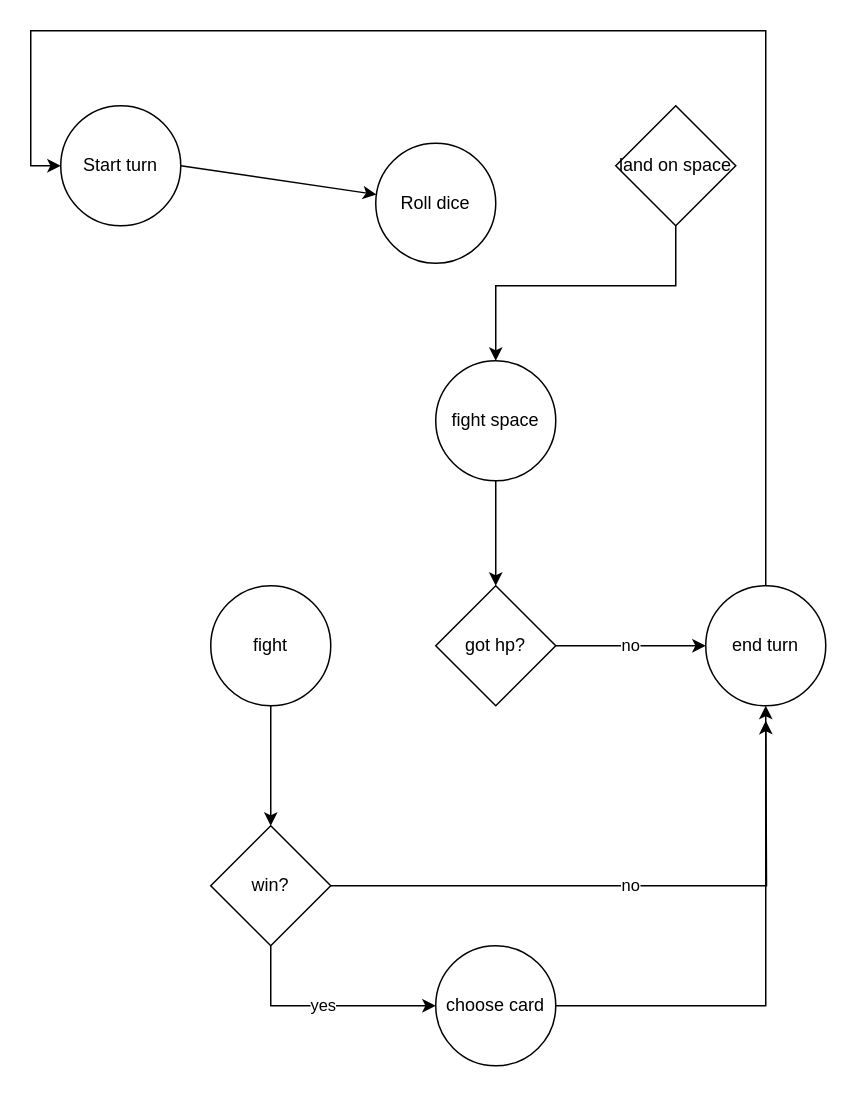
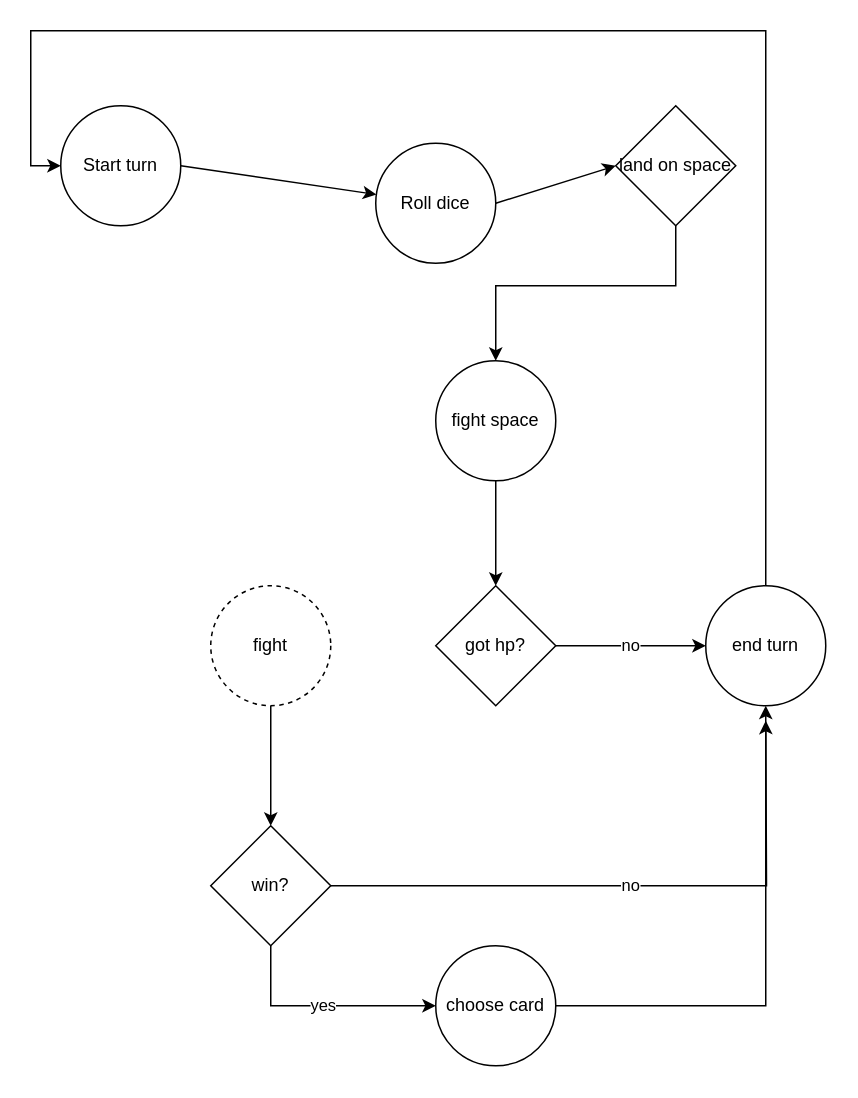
edge "Roll dice" -> "land on space": added
node "fight": style solid -> dashed
